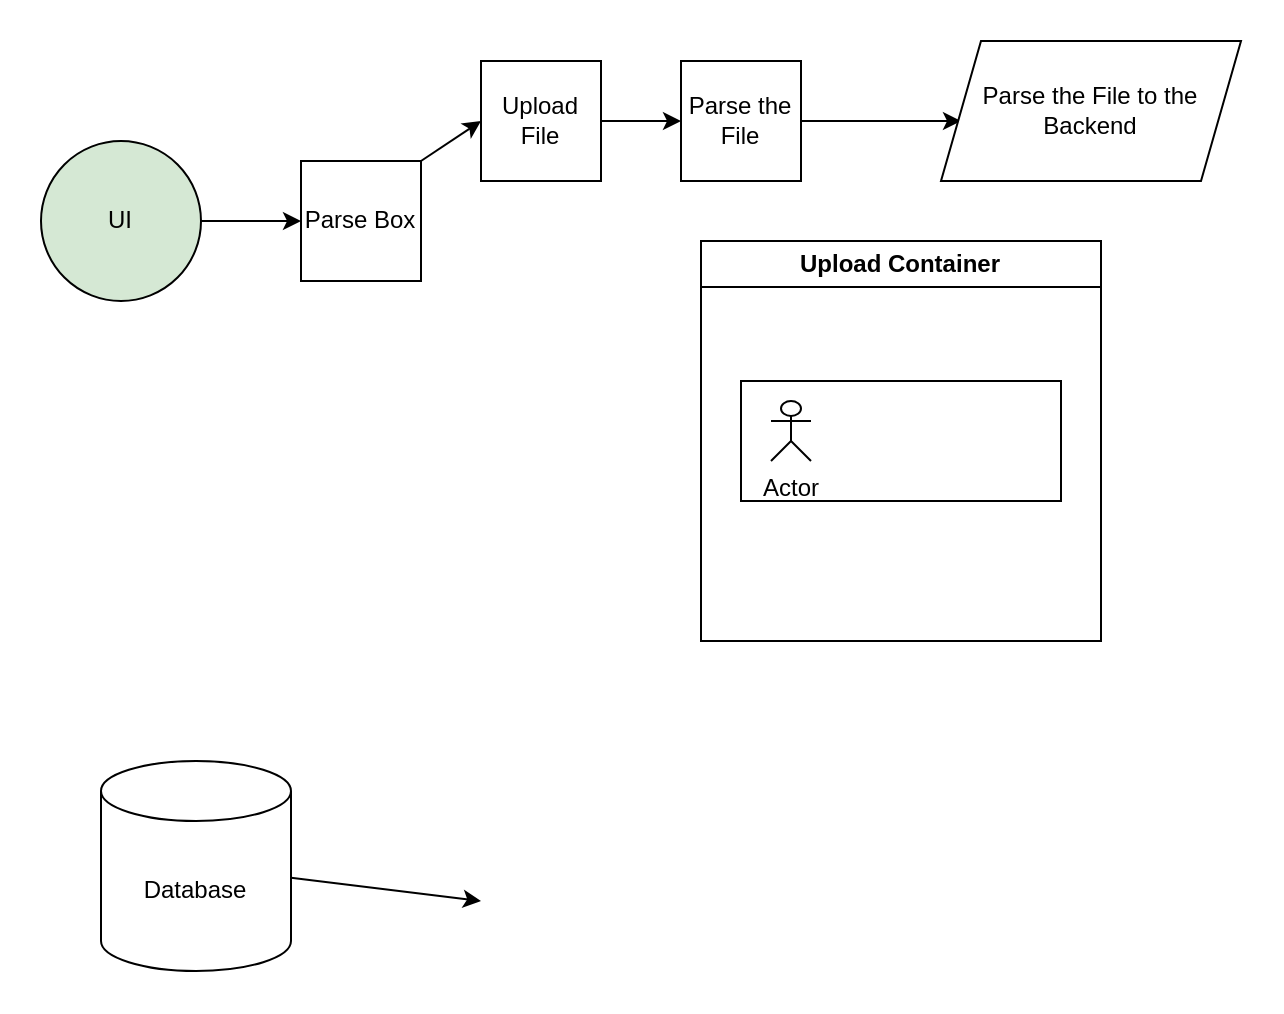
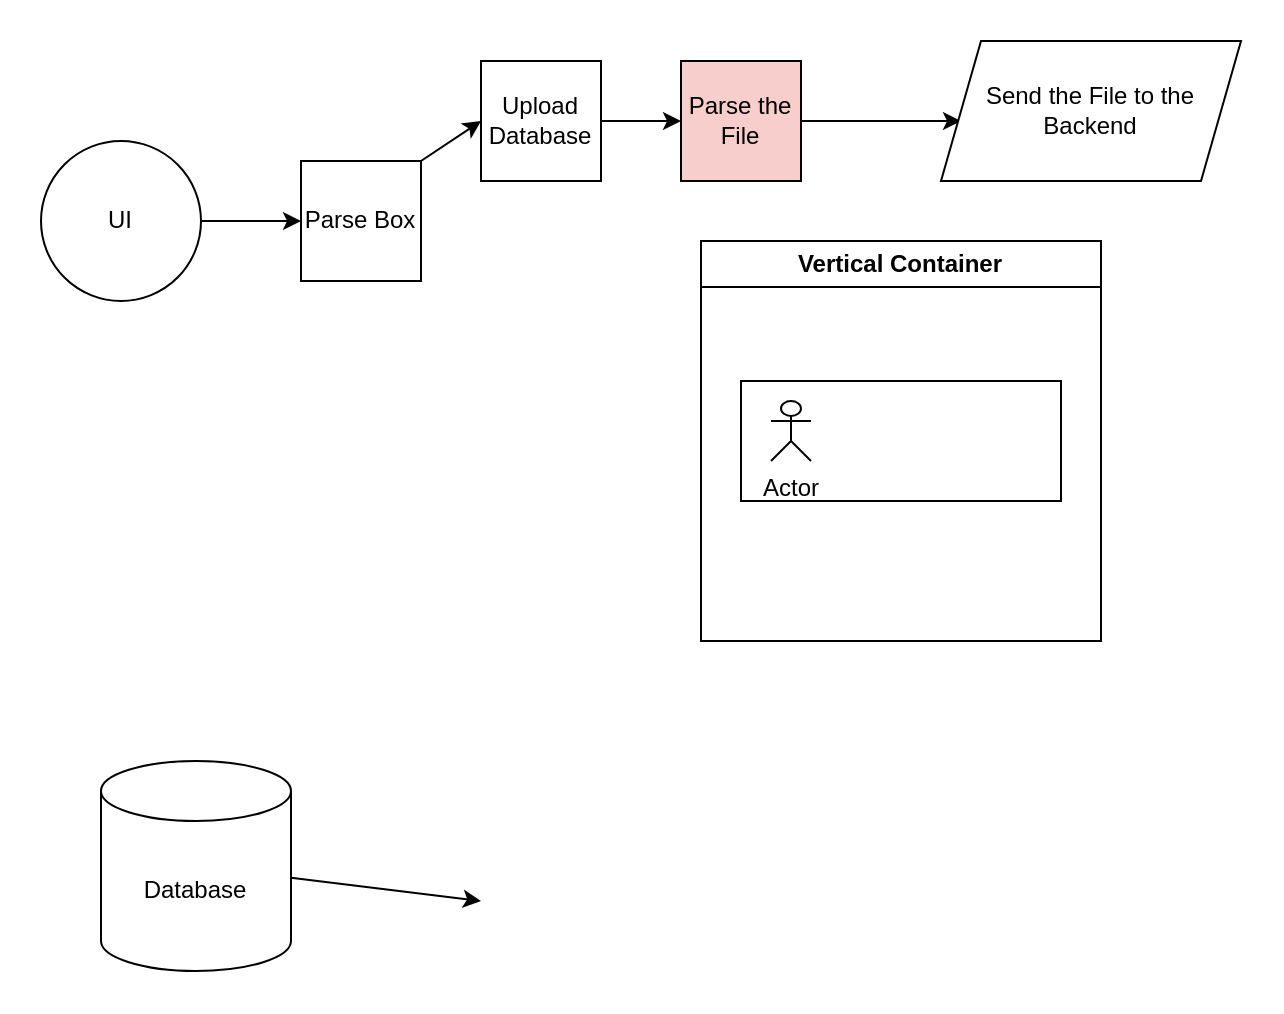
node "Parse the File to the Backend": label "Parse the File to the Backend" -> "Send the File to the Backend"
node "Upload File": label "Upload File" -> "Upload Database"
node "Parse the File": fillcolor #ffffff -> #f8cecc
node "UI": fillcolor #d5e8d4 -> #ffffff
node "Upload Container": label "Upload Container" -> "Vertical Container"
